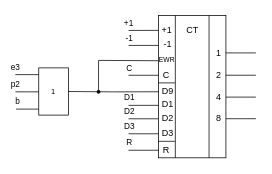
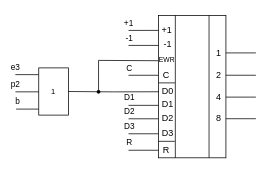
node "CT": removed
node "D9": label "D9" -> "D0"
